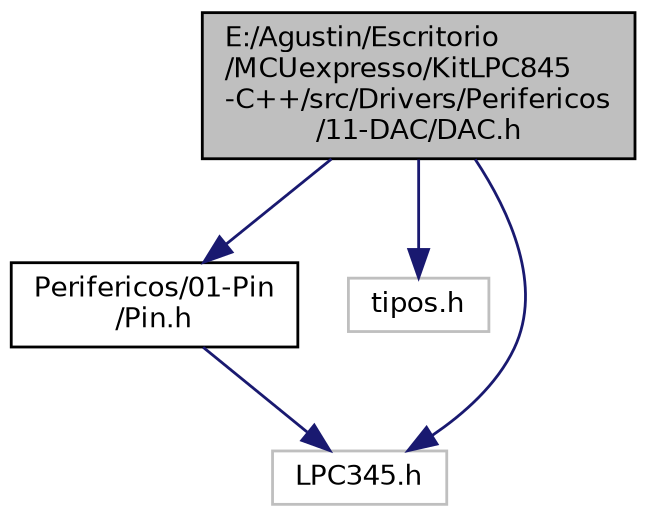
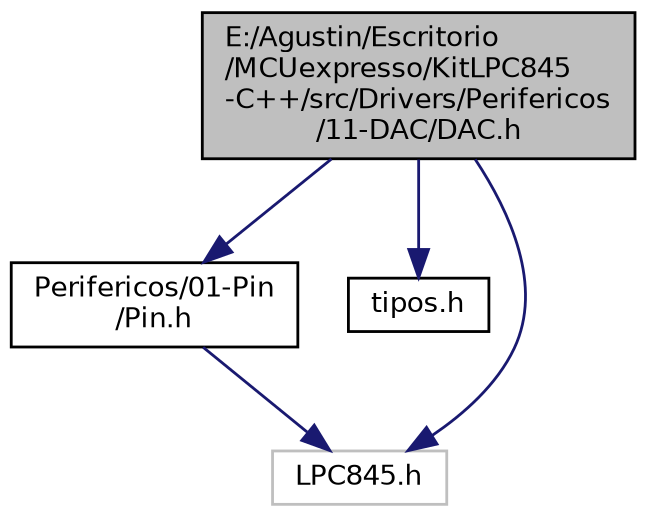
node "tipos.h": color grey75 -> black
node "LPC345.h": label "LPC345.h" -> "LPC845.h"
